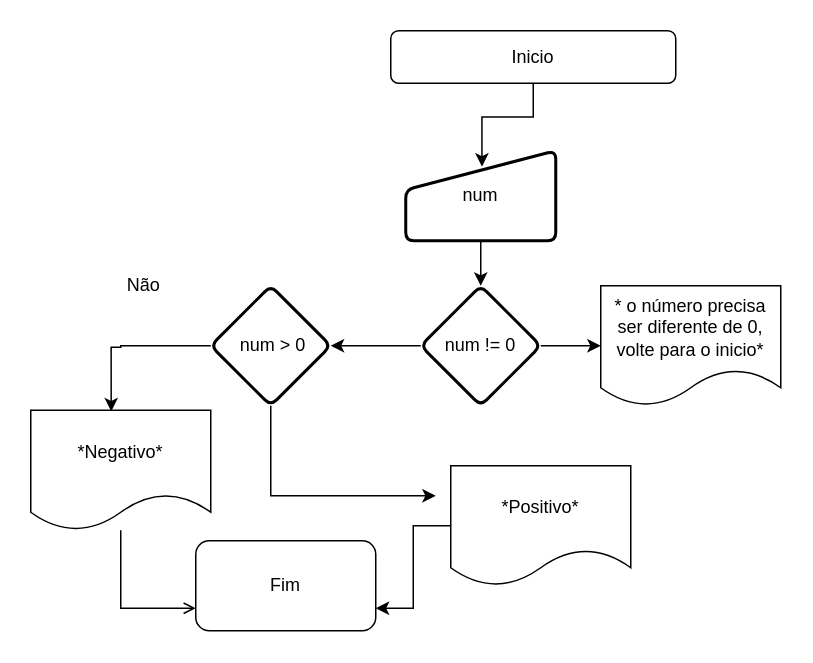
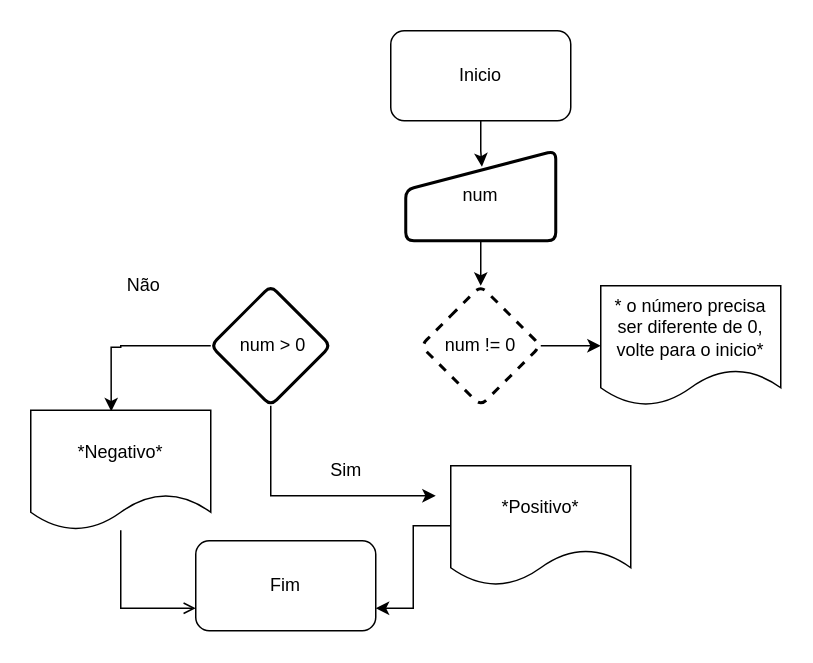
node "Inicio": size 285x53 -> 180x90
edge "num != 0" -> "num > 0": removed
node "num != 0": style solid -> dashed
node "Sim": added
